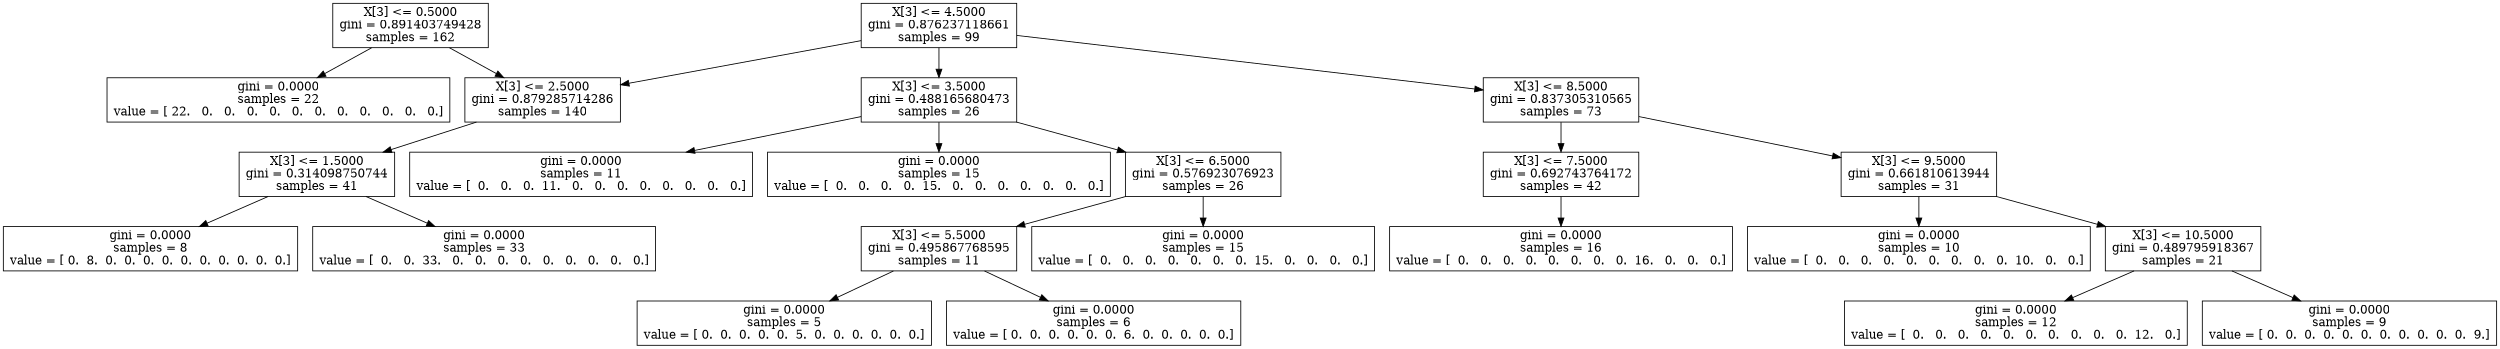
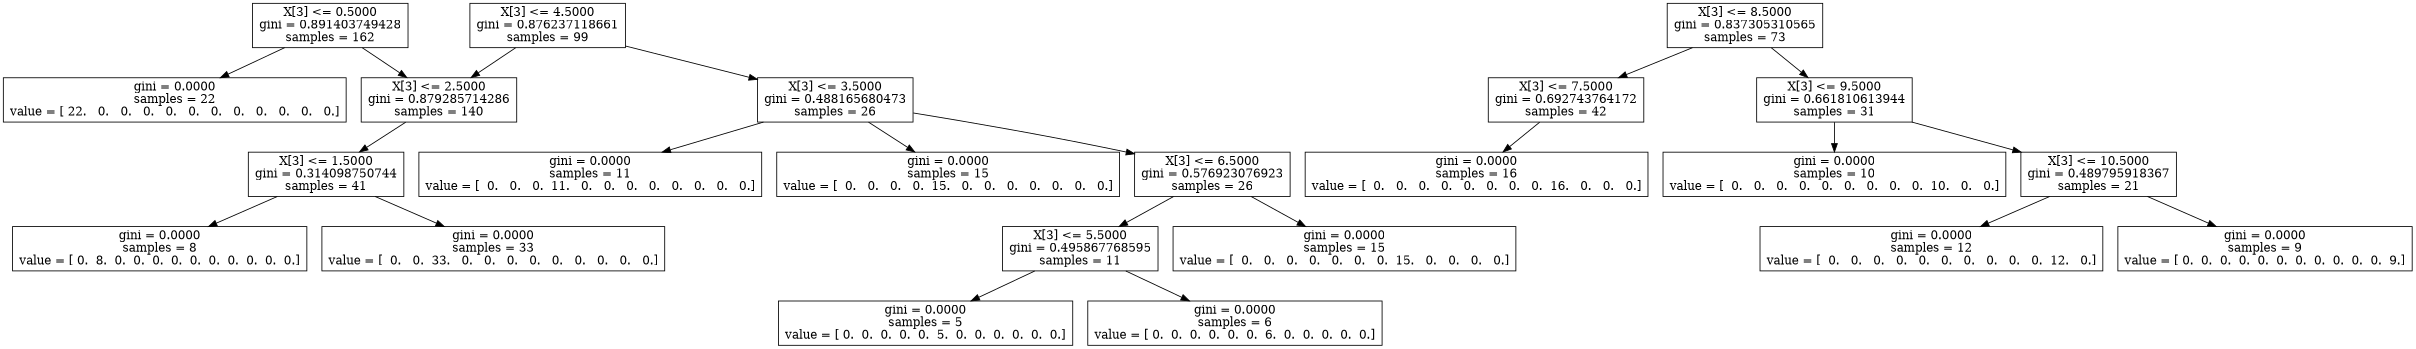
edge "X[3] <= 4.5000 gini = 0.876237118661 samples = 99" -> "X[3] <= 8.5000 gini = 0.837305310565 samples = 73": removed
